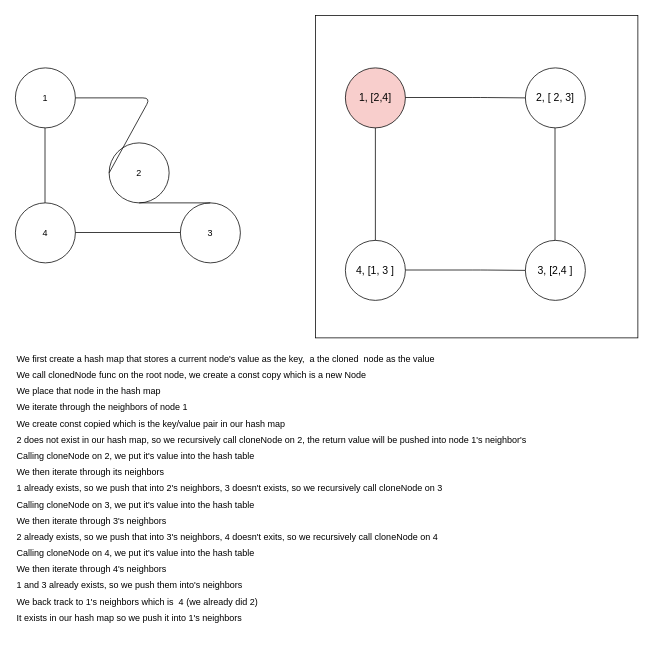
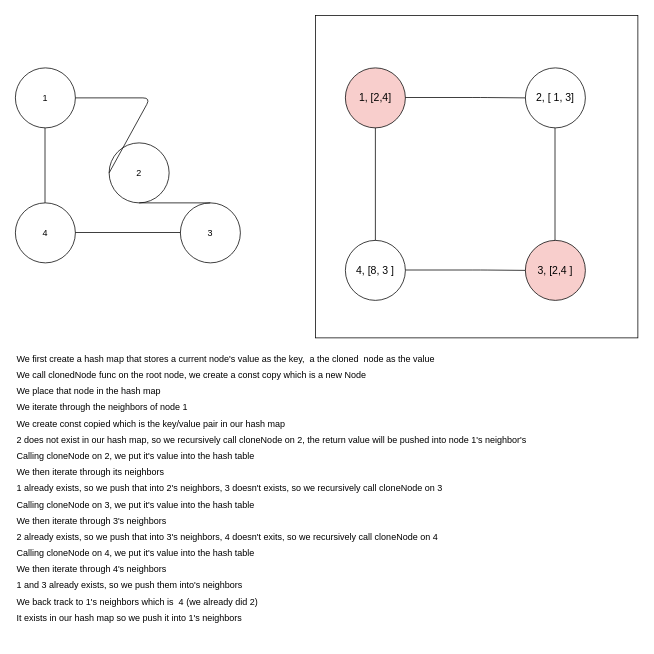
node "2, [ 2, 3]": label "2, [ 2, 3]" -> "2, [ 1, 3]"
node "4, [1, 3 ]": label "4, [1, 3 ]" -> "4, [8, 3 ]"
node "3, [2,4 ]": fillcolor #ffffff -> #f8cecc
